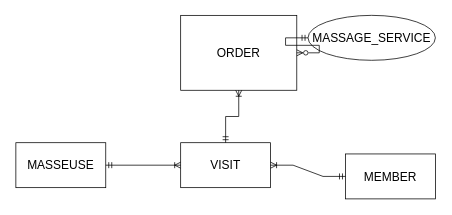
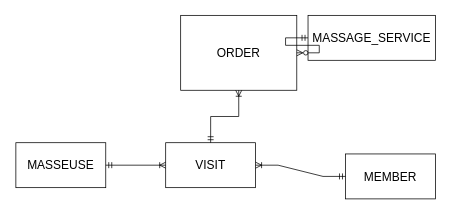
node "MASSAGE_SERVICE": shape ellipse -> rectangle
node "VISIT": moved (225, 165) -> (210, 165)
